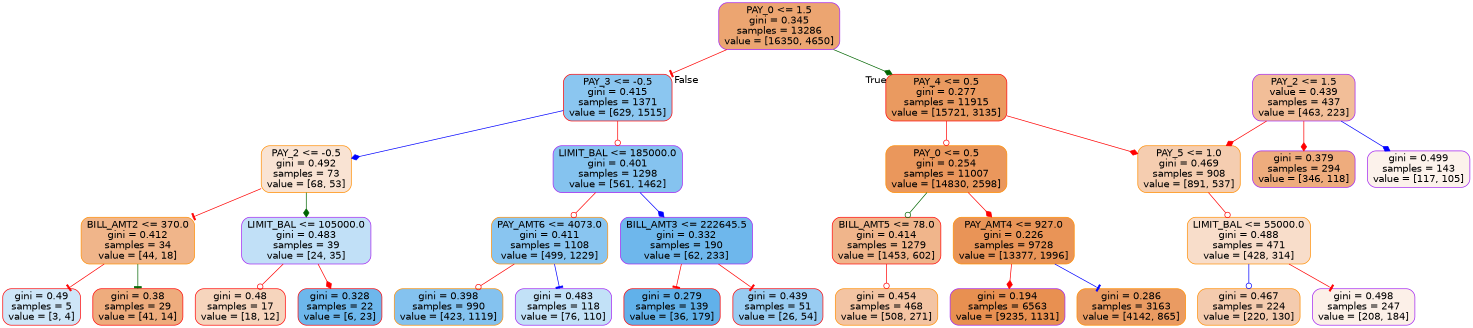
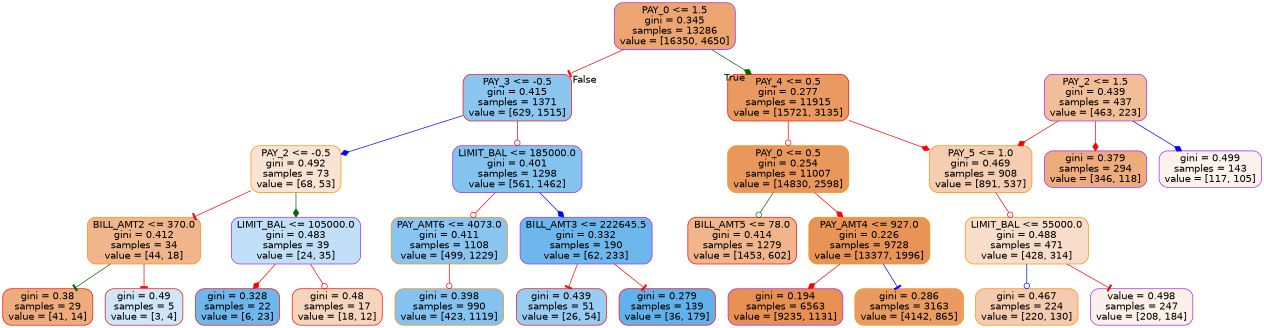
node "PAY_2 <= 1.5 value = 0.439 samples = 437 value = [463, 223]": label "PAY_2 <= 1.5 value = 0.439 samples = 437 value = [463, 223]" -> "PAY_2 <= 1.5 gini = 0.439 samples = 437 value = [463, 223]"
node "gini = 0.483 samples = 118 value = [76, 110]": removed
node "gini = 0.454 samples = 468 value = [508, 271]": removed
node "gini = 0.498 samples = 247 value = [208, 184]": label "gini = 0.498 samples = 247 value = [208, 184]" -> "value = 0.498 samples = 247 value = [208, 184]"
